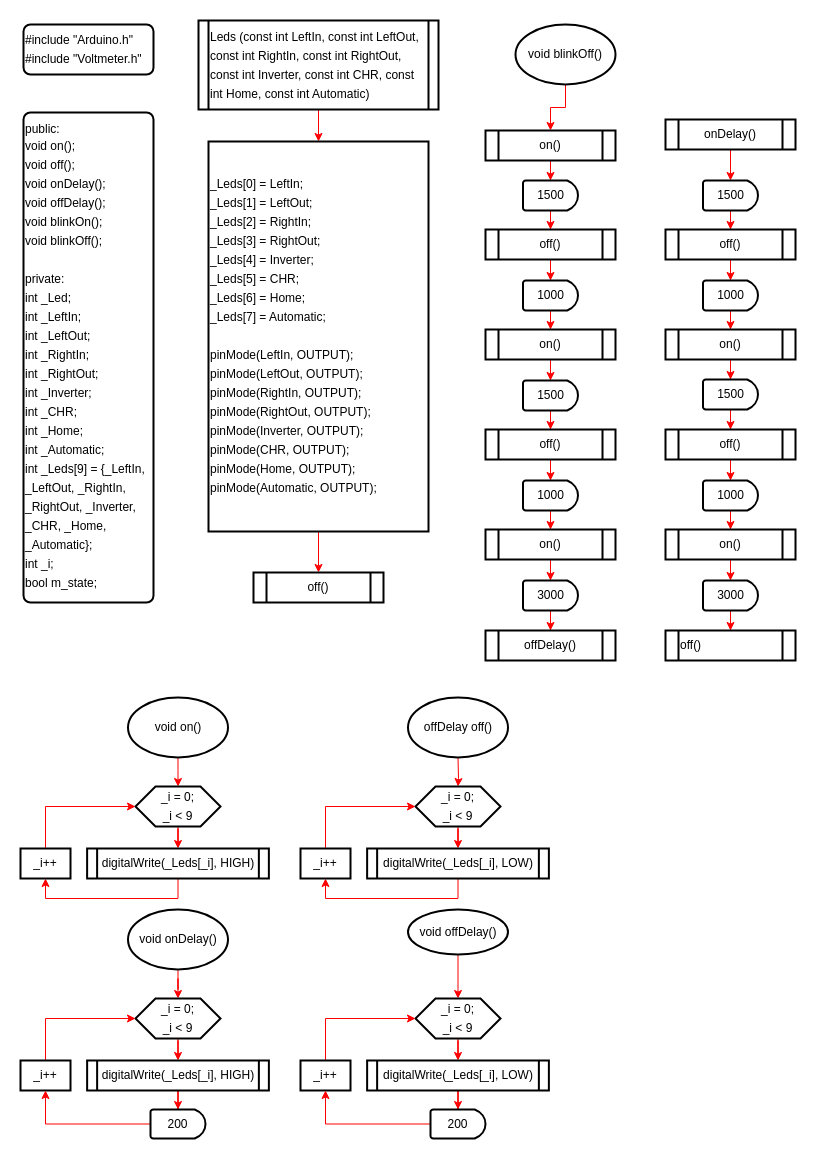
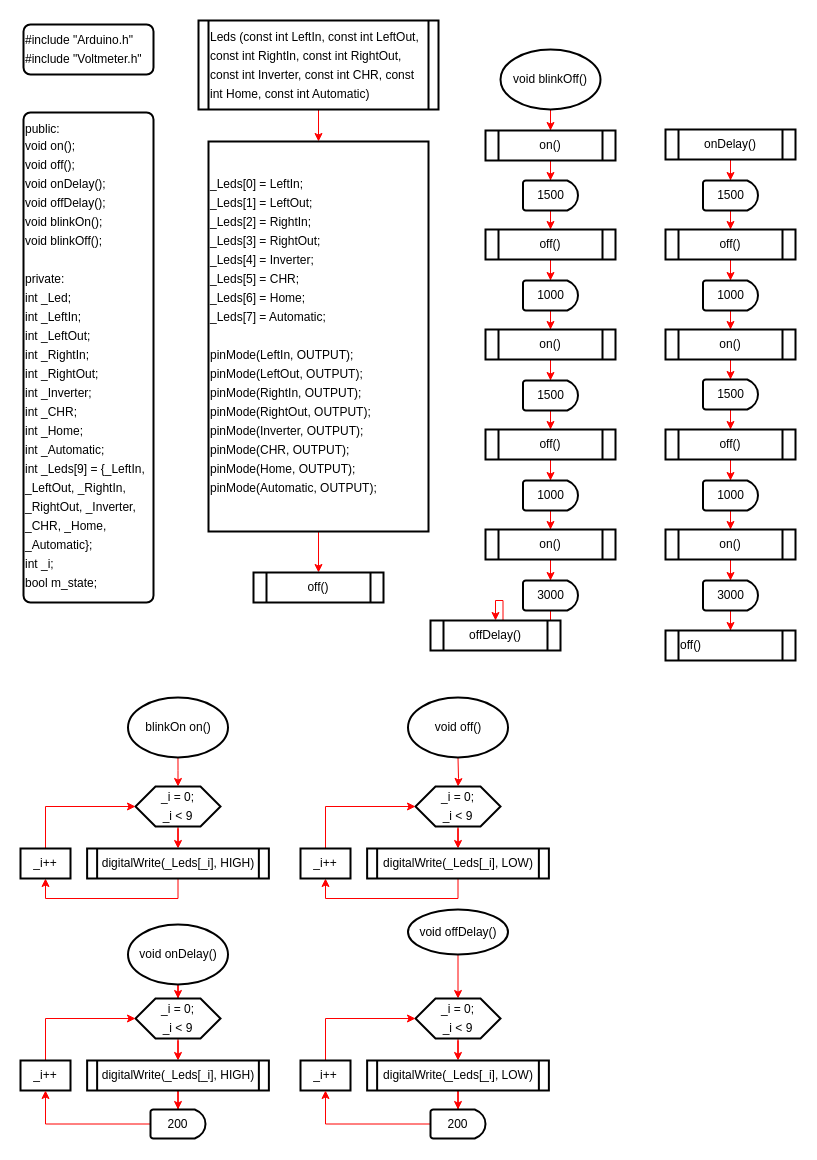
node "void blinkOff()": moved (566, 55) -> (551, 80)
node "onDelay()": moved (731, 135) -> (731, 145)
node "offDelay()": moved (551, 646) -> (496, 636)
node "void on()": label "void on()" -> "blinkOn on()"
node "offDelay off()": label "offDelay off()" -> "void off()"
node "void onDelay()": moved (178, 940) -> (178, 955)
